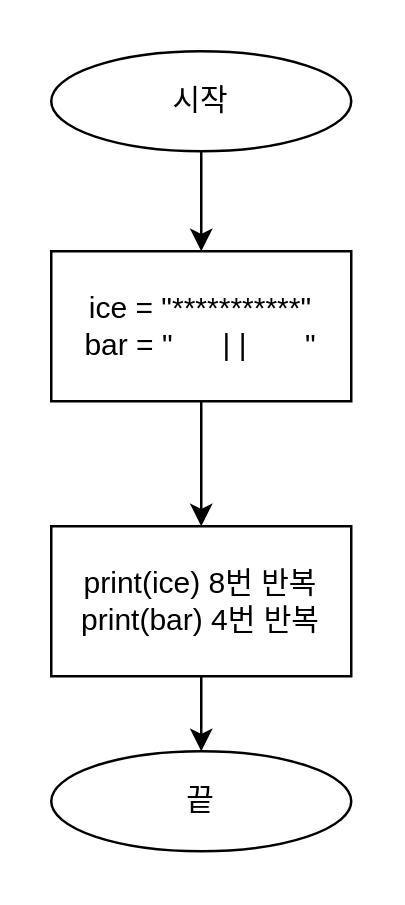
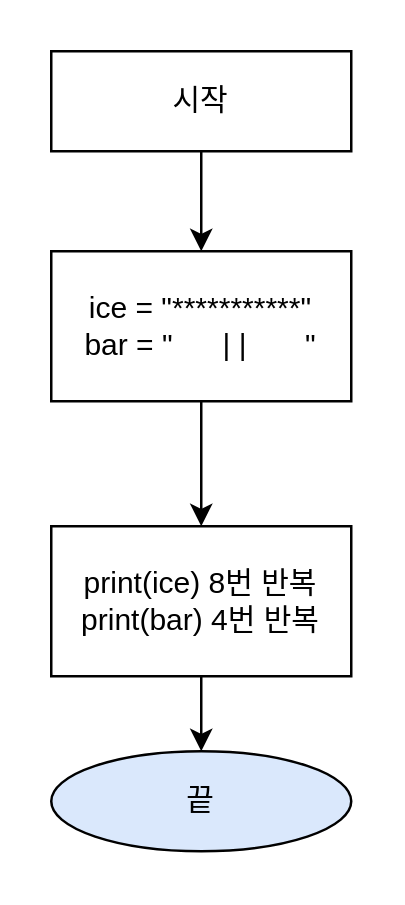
node "시작": shape ellipse -> rectangle
node "끝": fillcolor #ffffff -> #dae8fc
